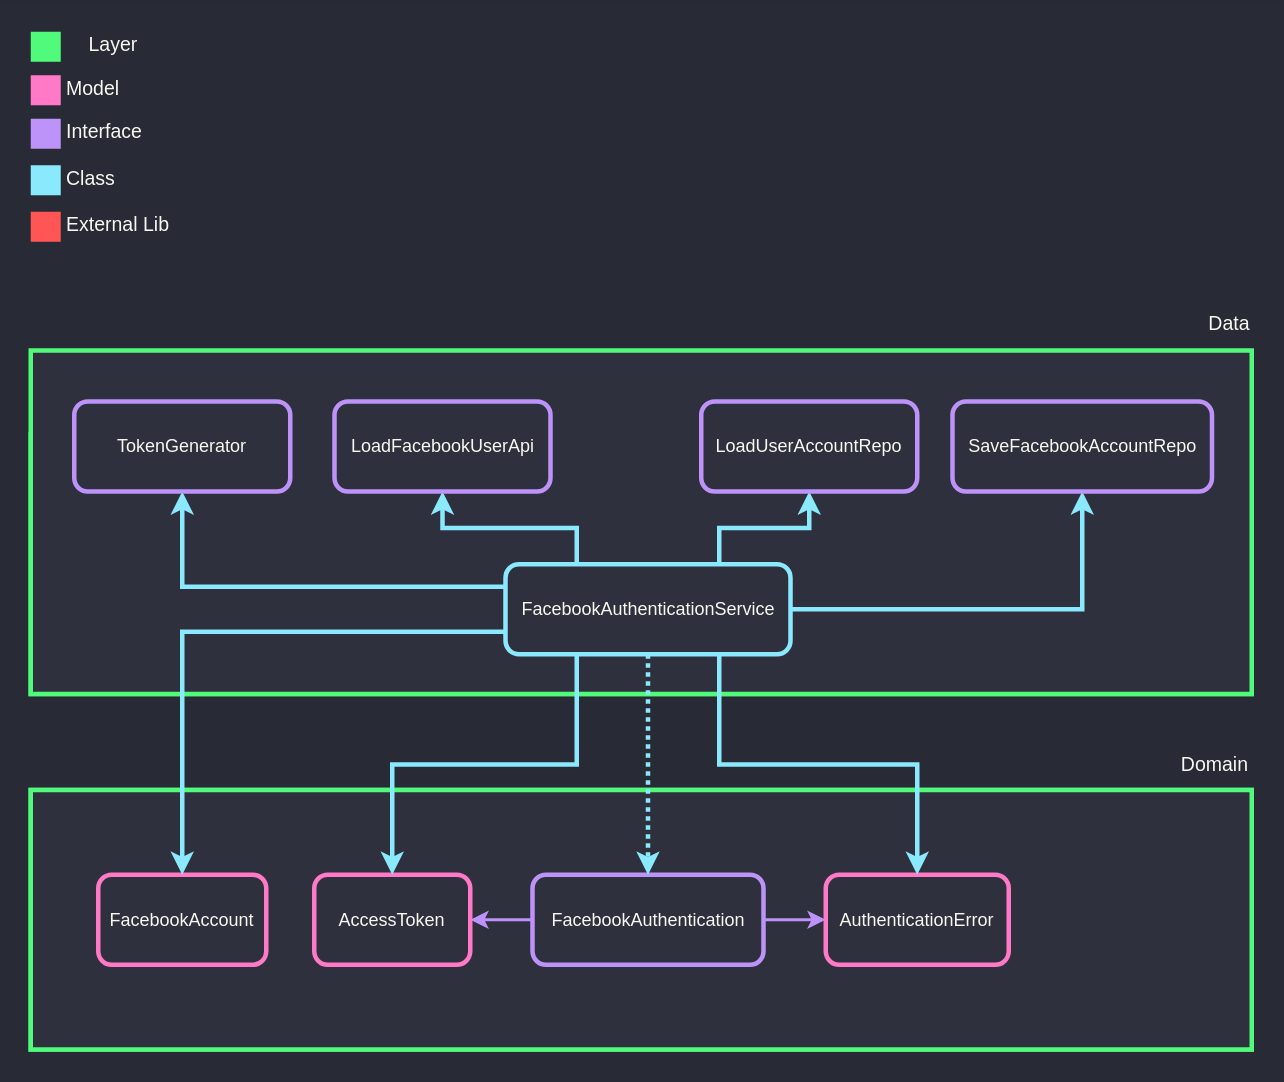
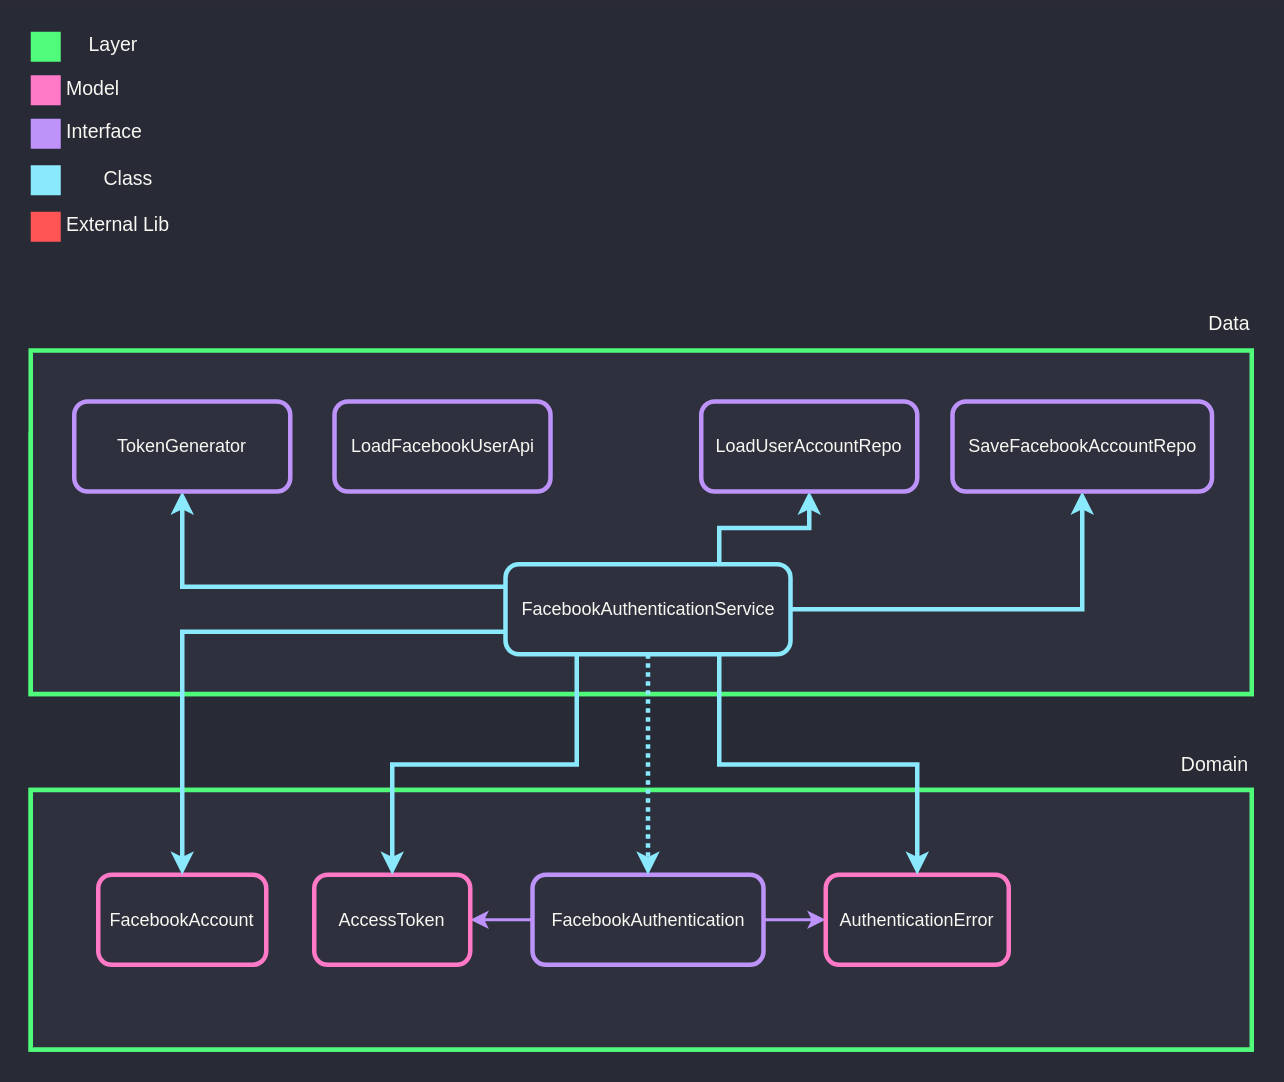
node "Class": moved (96, 180) -> (134, 180)
edge "FacebookAuthenticationService" -> "LoadFacebookUserApi": removed
